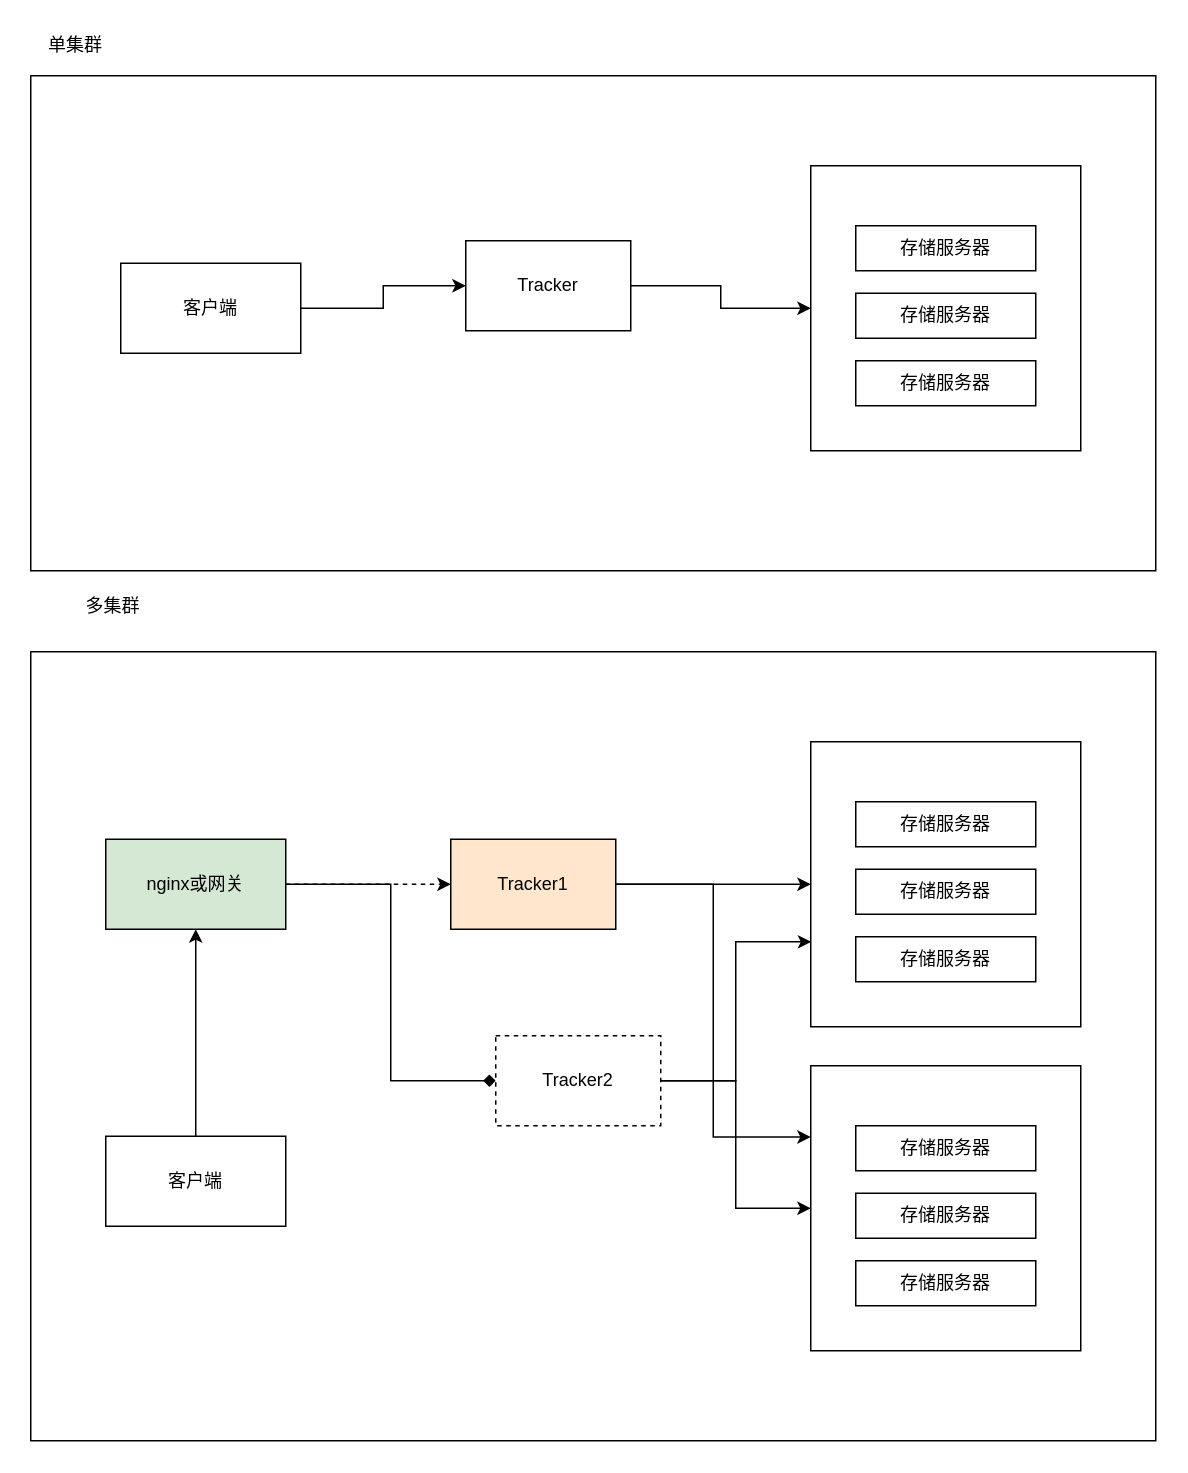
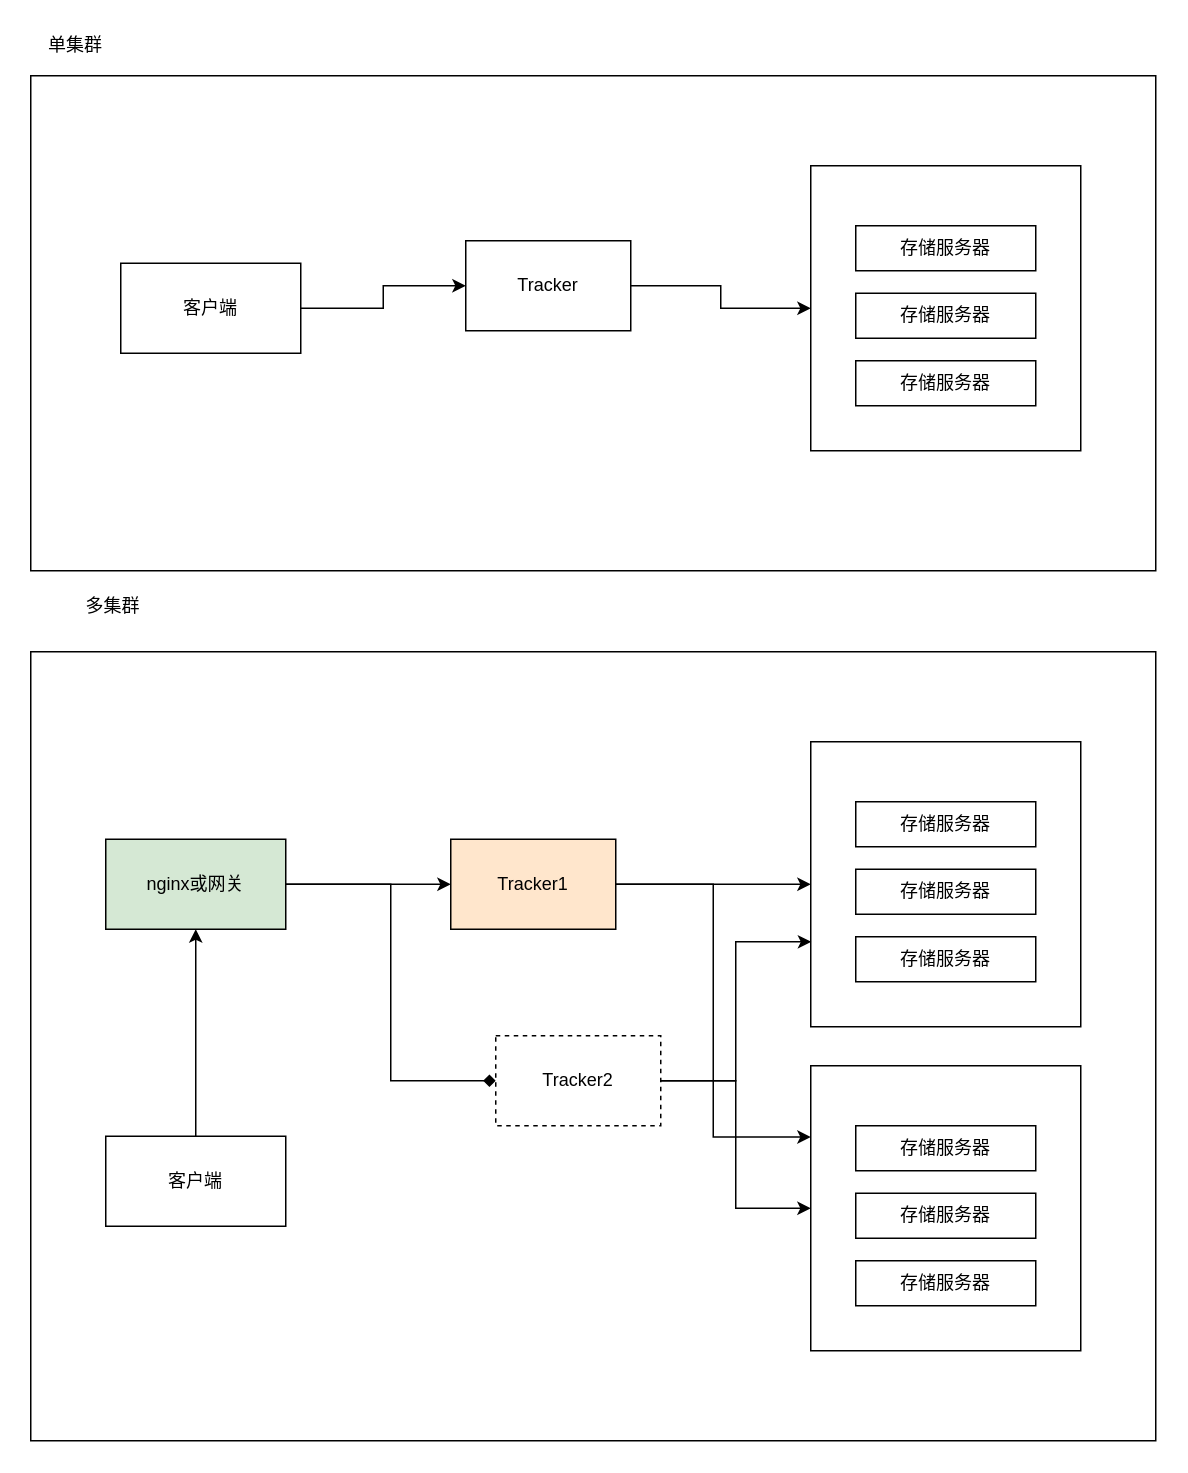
edge "nginx或网关" -> "Tracker1": style dashed -> solid
